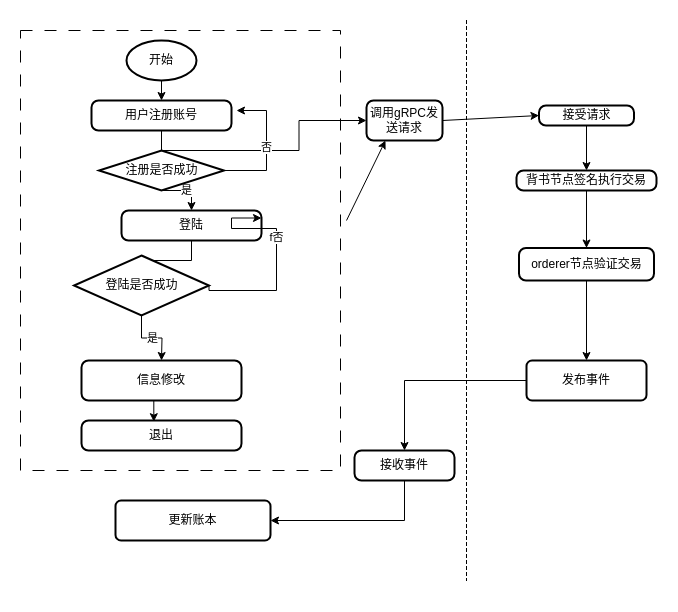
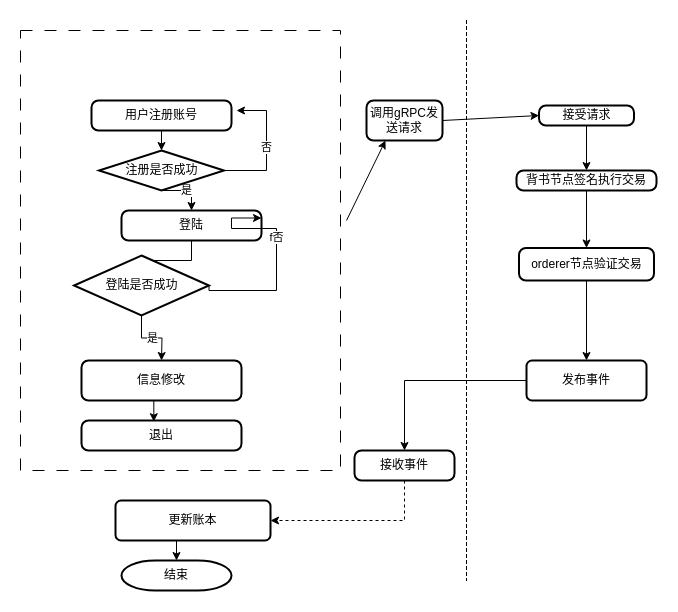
node "开始": removed
edge "开始" -> "用户注册账号": removed
edge "用户注册账号" -> "调用gRPC发送请求": now "用户注册账号" -> "注册是否成功"
edge "接收事件" -> "更新账本": style solid -> dashed
edge "更新账本" -> "结束": added
node "结束": added
